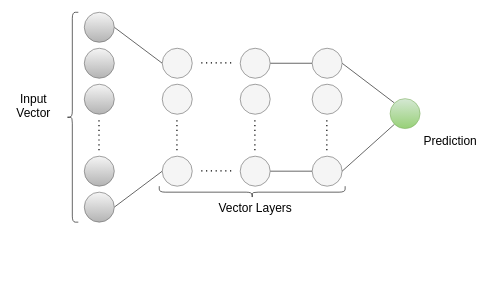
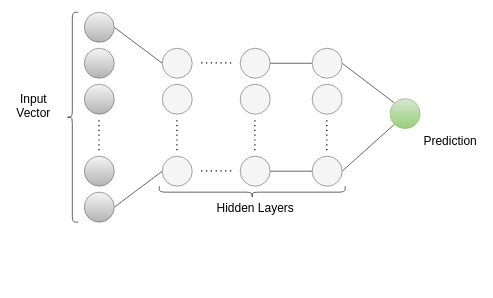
node "Vector Layers": label "Vector Layers" -> "Hidden Layers"
